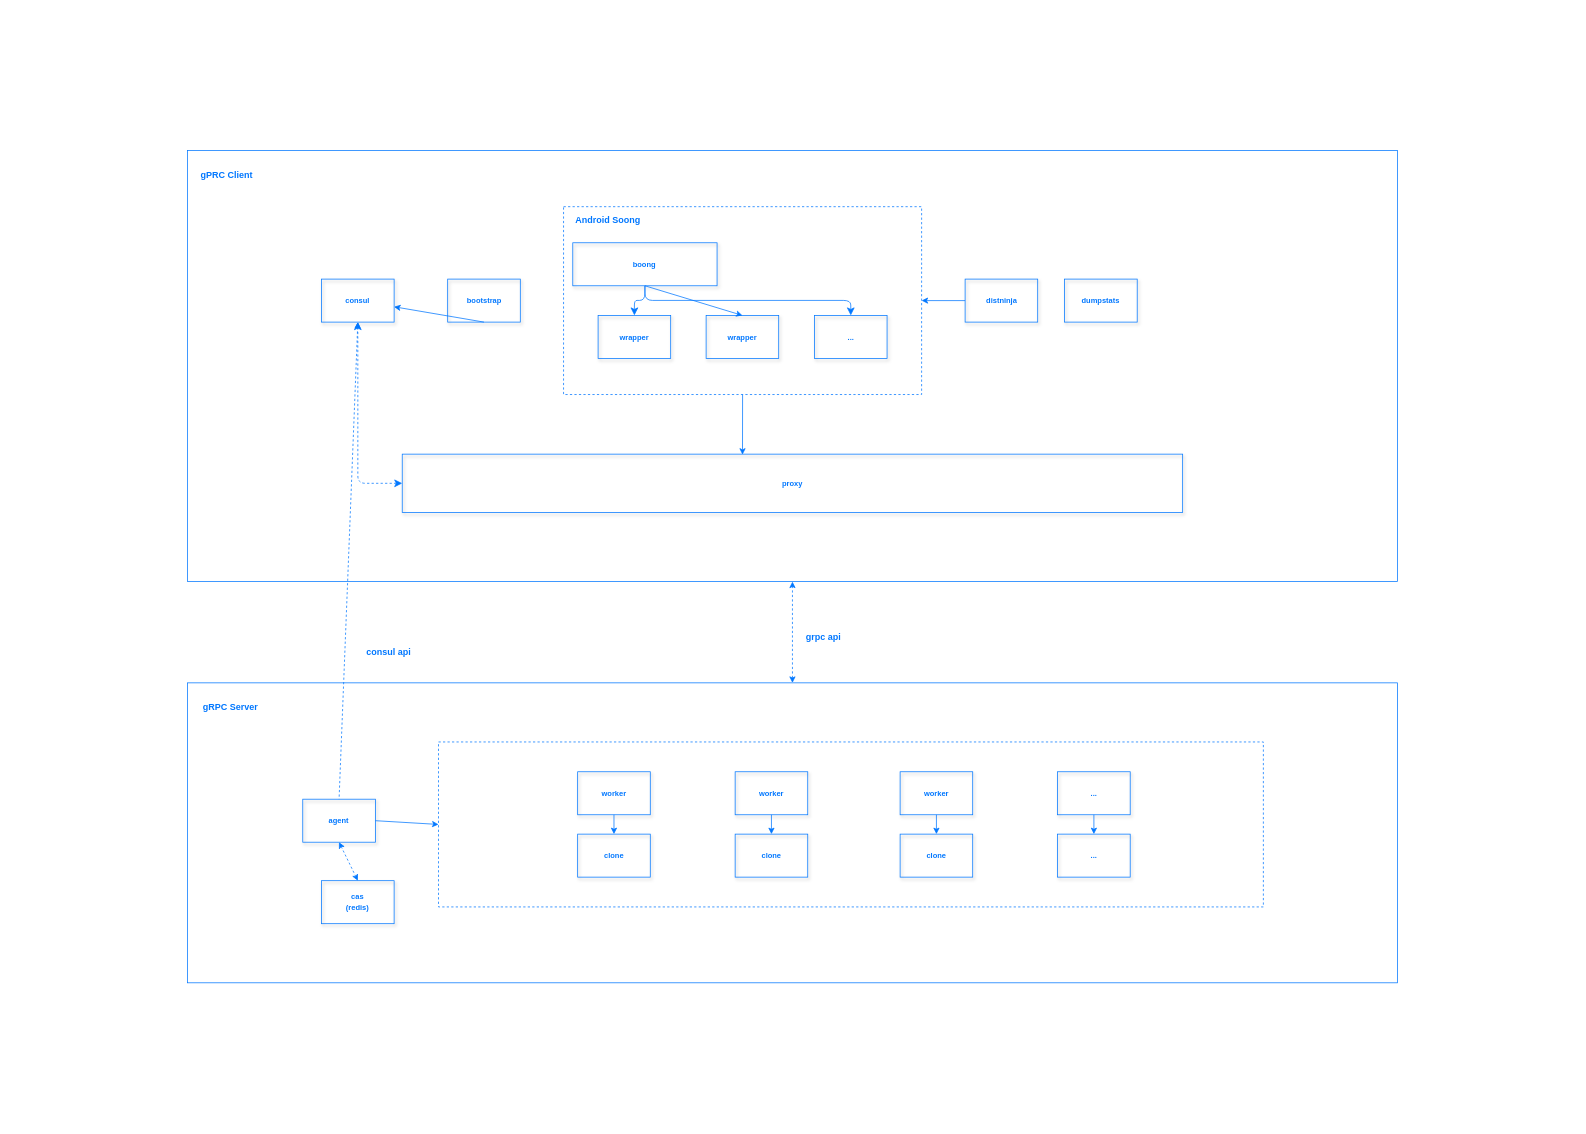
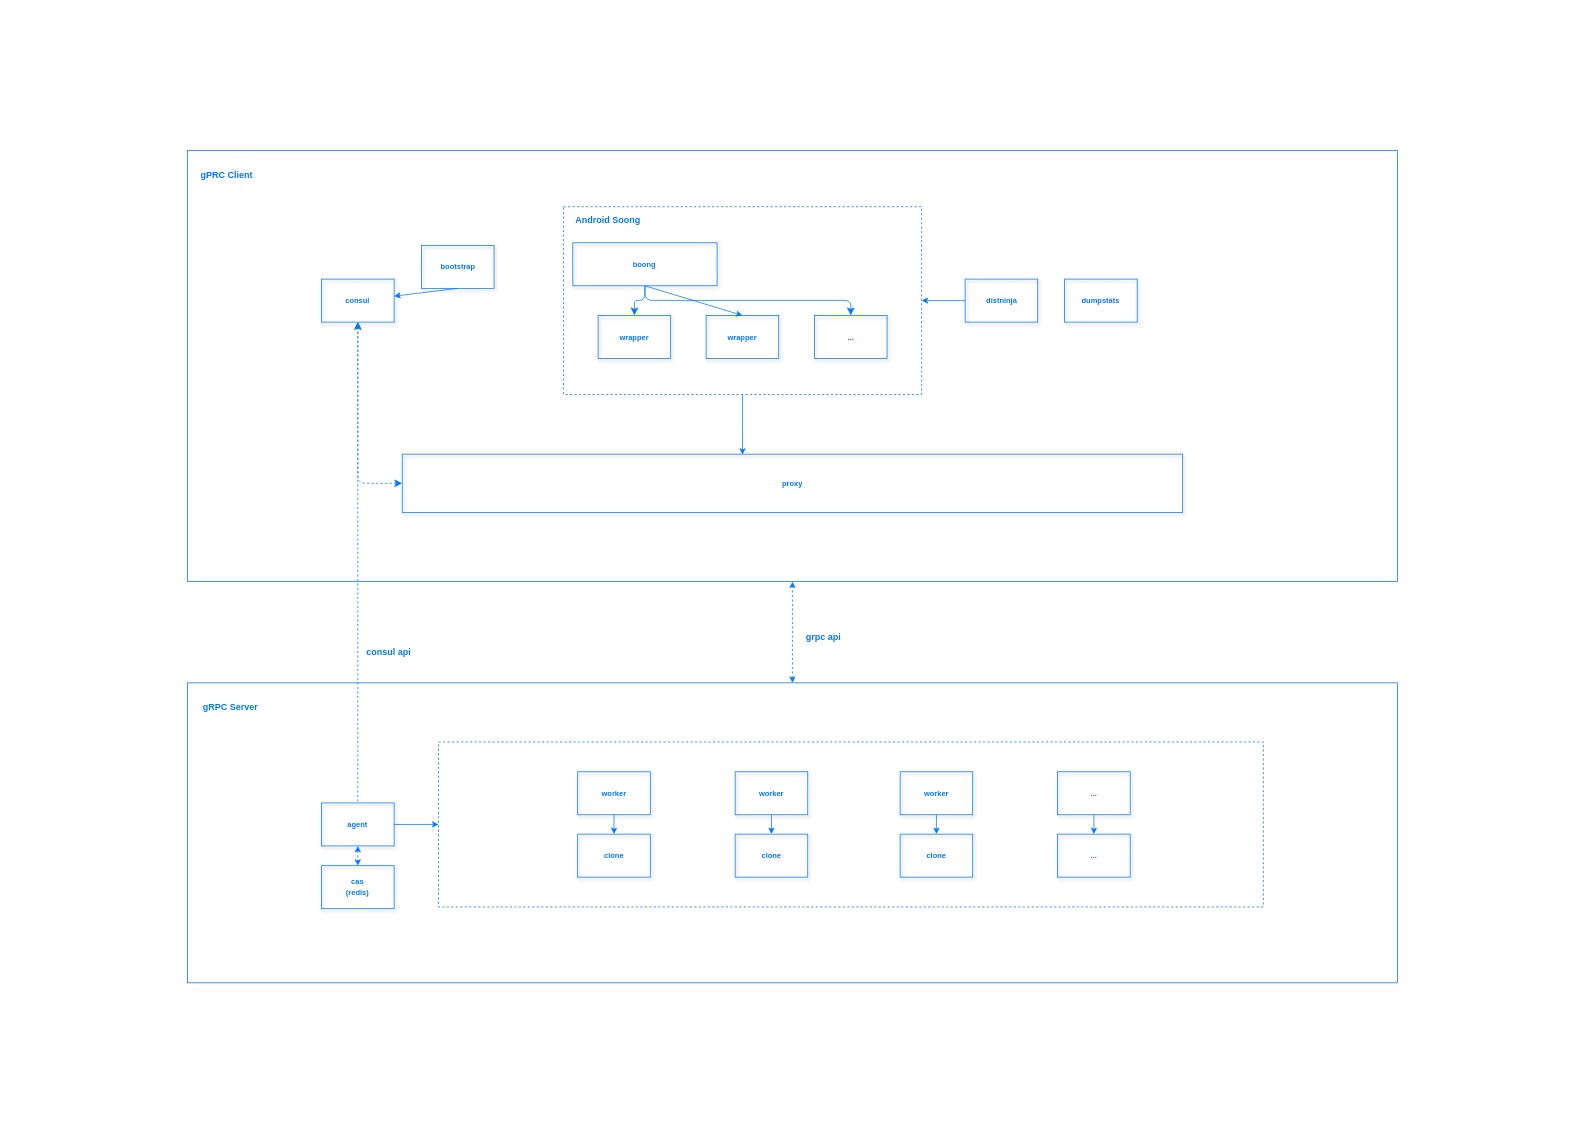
node "bootstrap": moved (484, 301) -> (458, 267)
node "agent": moved (339, 821) -> (358, 824)
node "cas (redis)": moved (358, 902) -> (358, 887)
